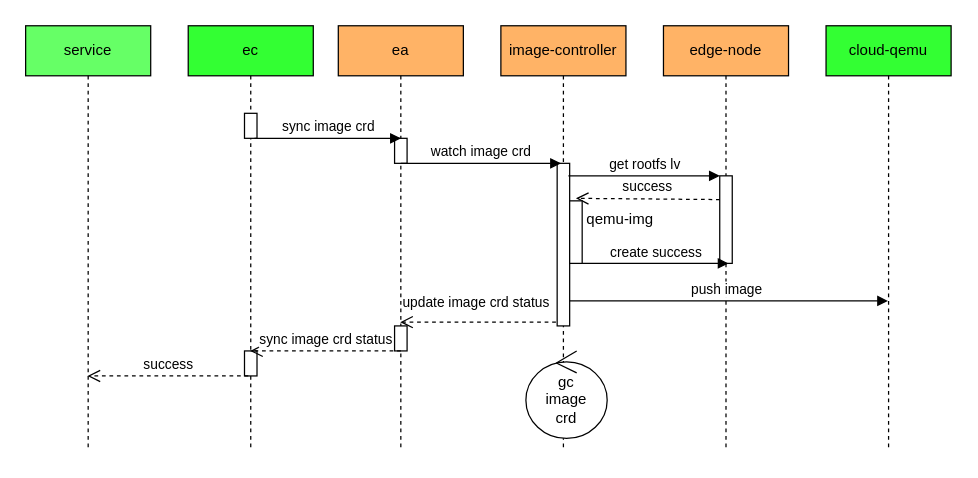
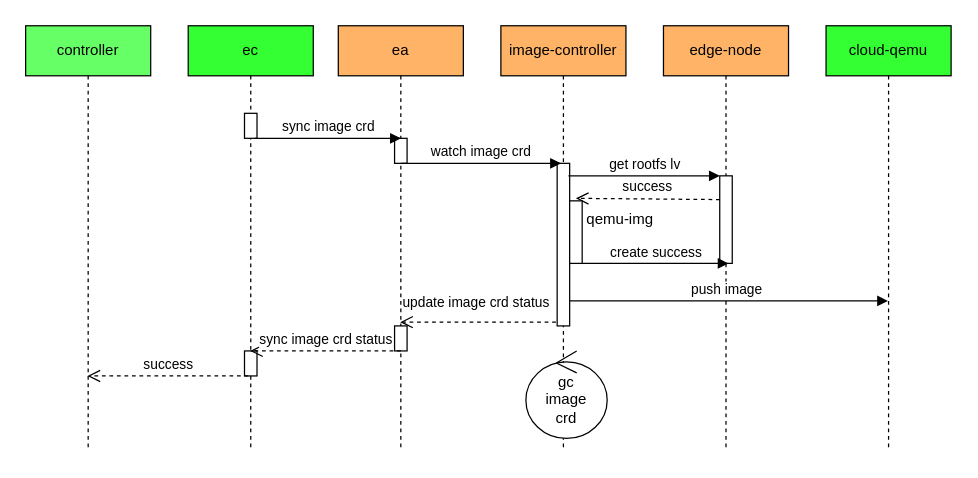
node "service": label "service" -> "controller"
